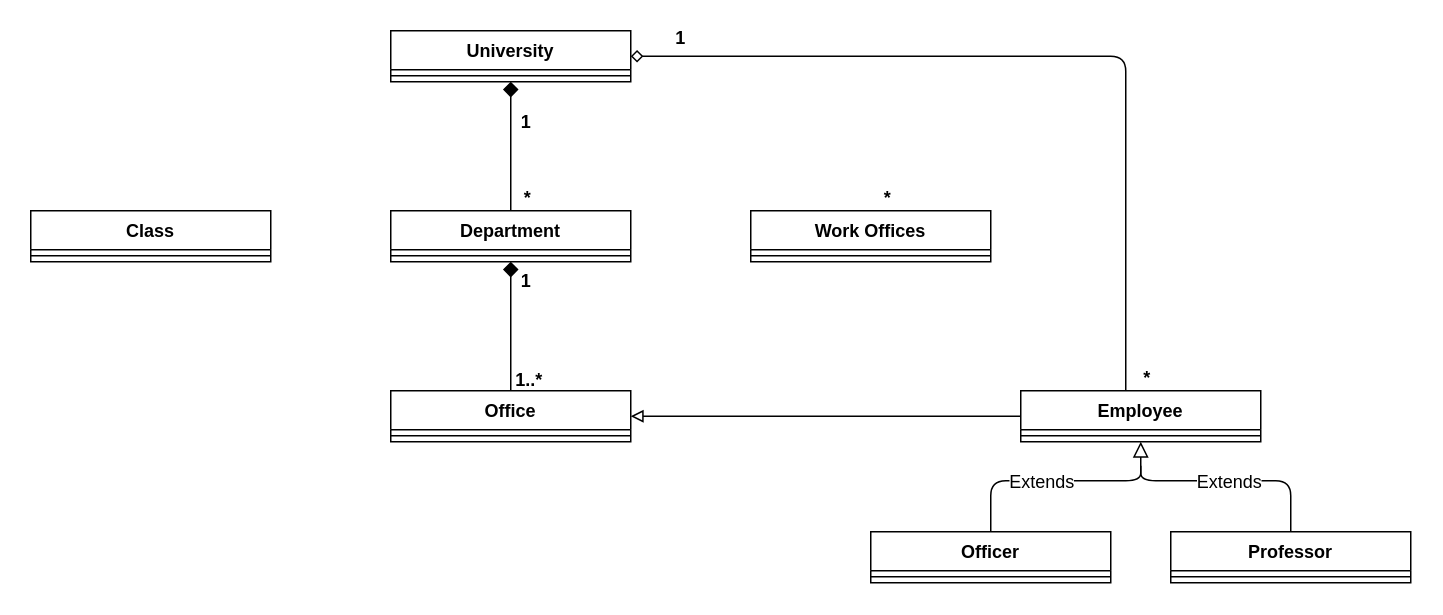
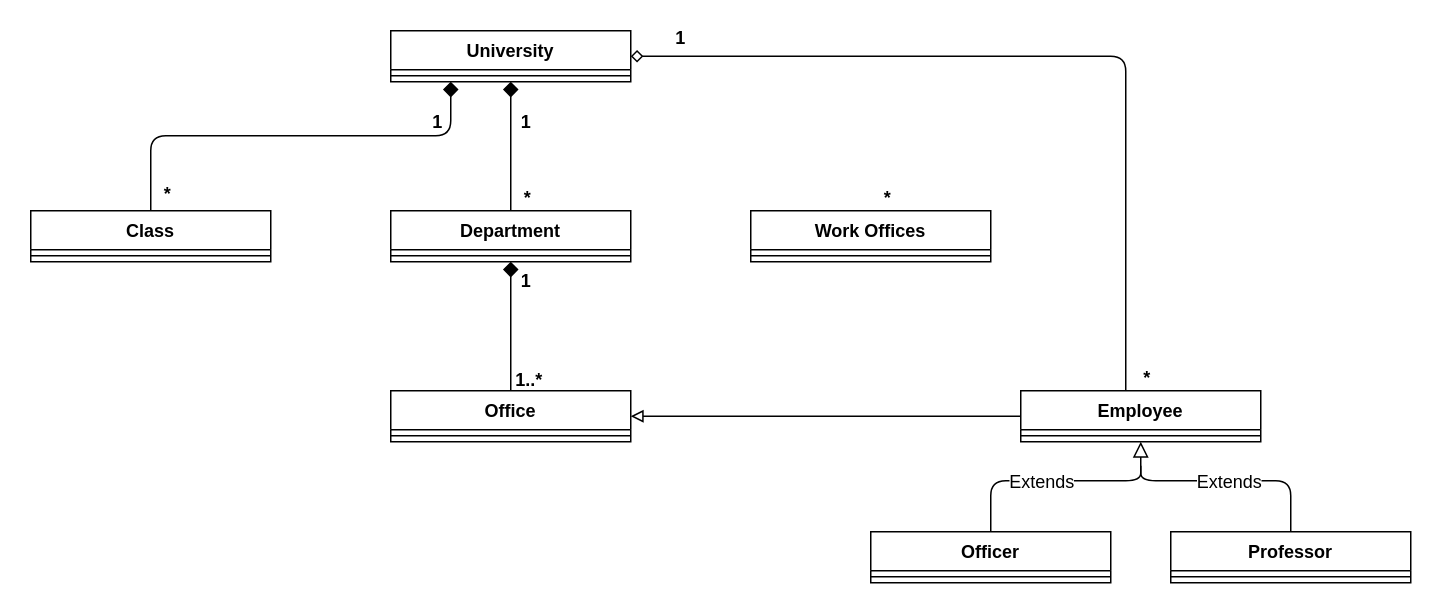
edge "Class" -> "University": added, labels "*", "1"
